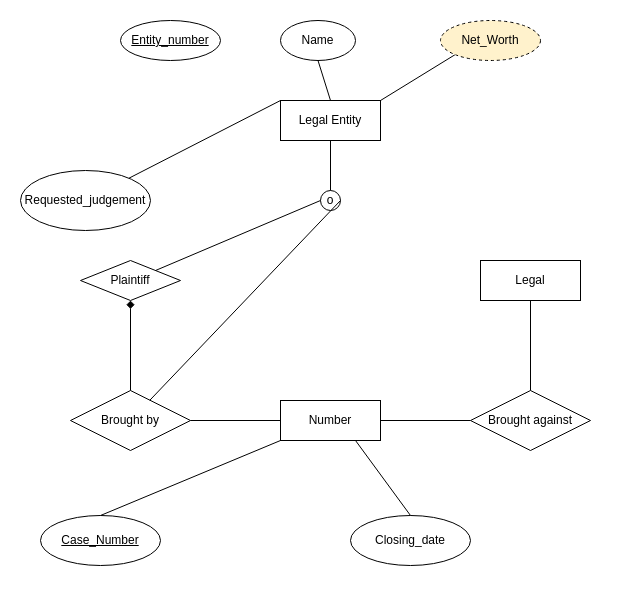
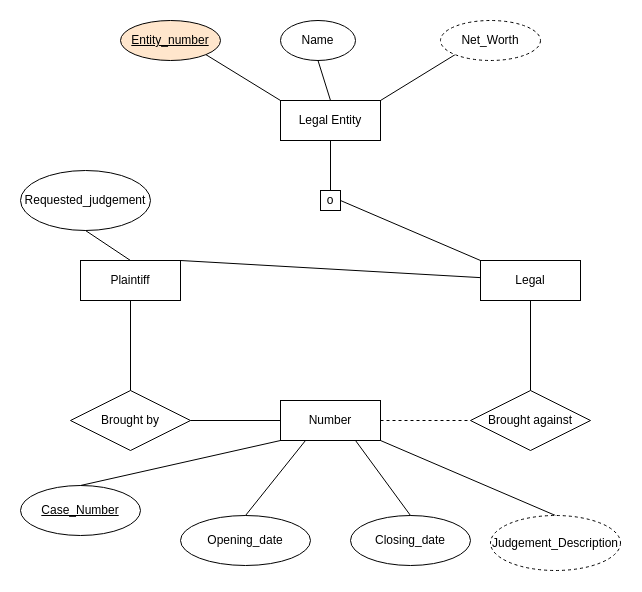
node "Entity_number": fillcolor #ffffff -> #ffe6cc
node "Net_Worth": fillcolor #fff2cc -> #ffffff
edge "Legal Entity" -- "Requested_judgement": now "Legal Entity" -- "Entity_number"
node "o": shape ellipse -> rectangle
edge "o" -- "Plaintiff": now "Legal" -- "Plaintiff"
edge "Requested_judgement" -- "Plaintiff": added
node "Plaintiff": shape diamond -> rectangle
edge "o" -- "Brought by": now "o" -- "Legal"
edge "Brought by" -> "Plaintiff": arrowhead diamond -> none
edge "Number" -- "Brought against": style solid -> dashed
edge "Number" -- "Opening_date": added
edge "Number" -- "Judgement_Description": added
node "Case_Number": moved (101, 541) -> (81, 511)
node "Opening_date": added
node "Judgement_Description": added
